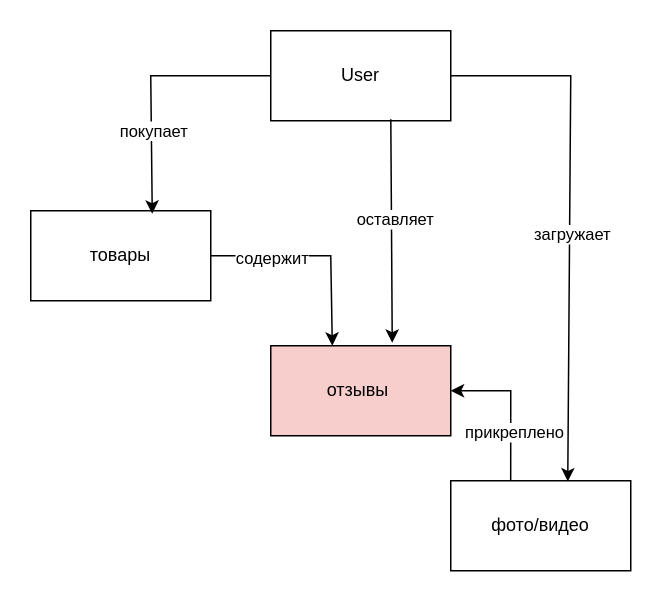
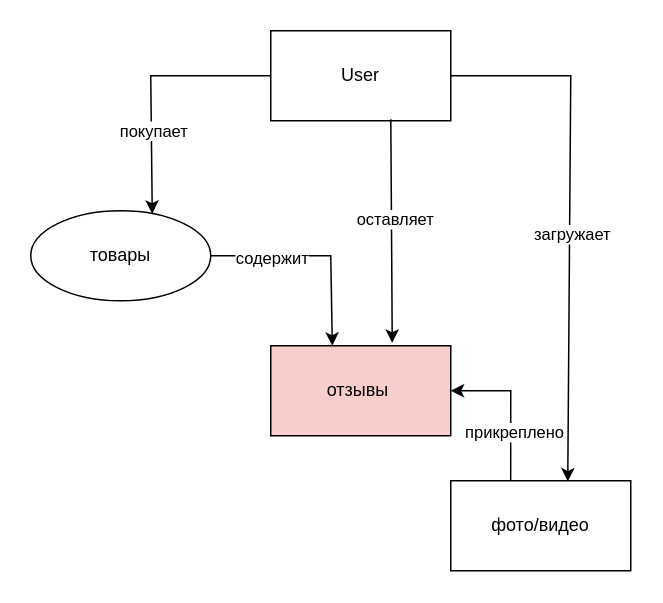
node "товары": shape rectangle -> ellipse
